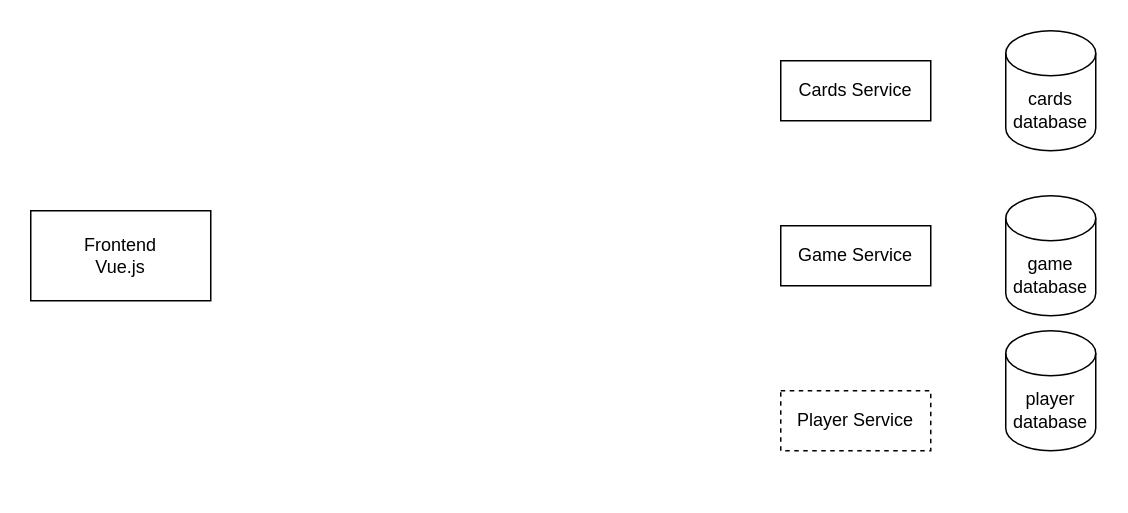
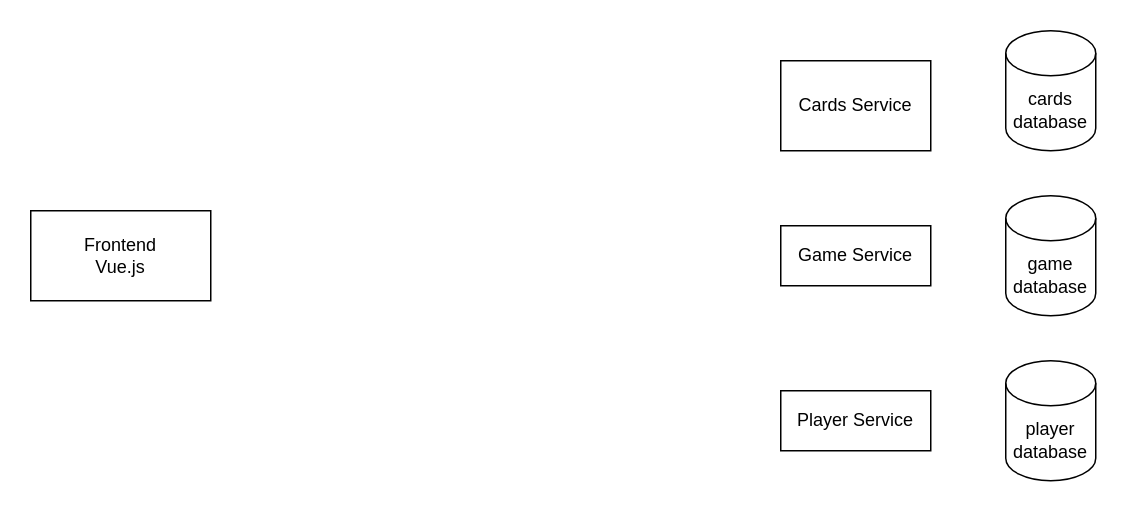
node "Cards Service": size 150x60 -> 150x90
node "player database": moved (1051, 391) -> (1051, 421)
node "Player Service": style dashed -> solid
